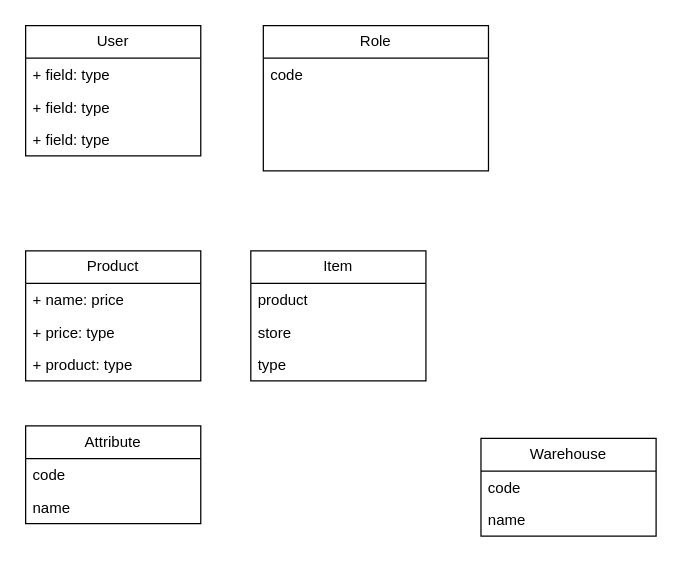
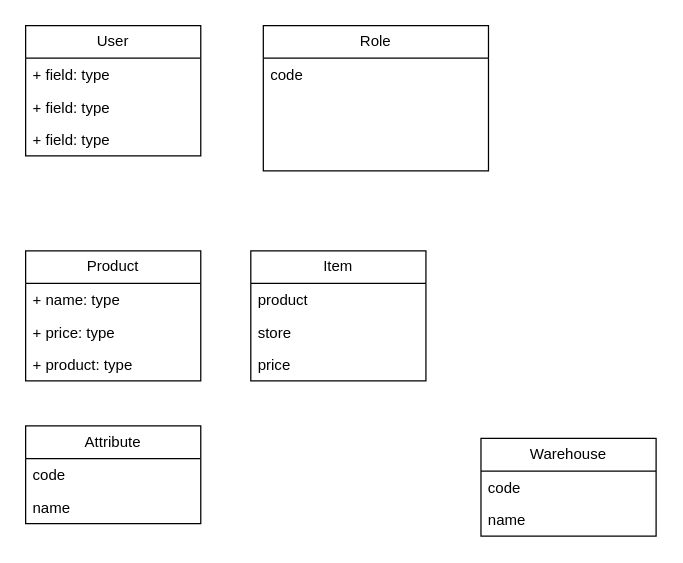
node "+ name: price": label "+ name: price" -> "+ name: type"
node "type": label "type" -> "price"
